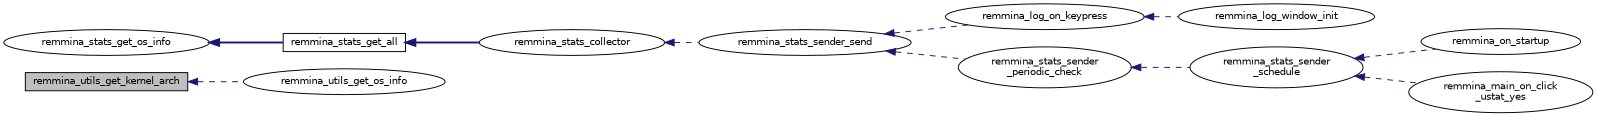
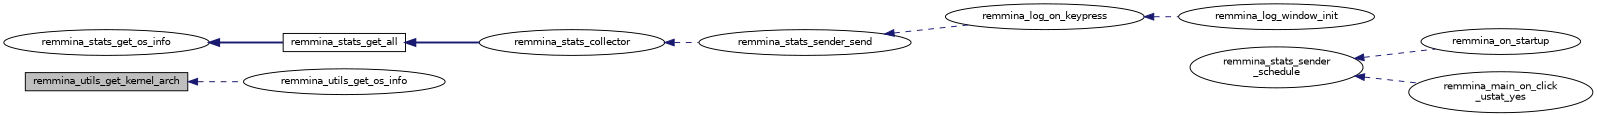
node "remmina_stats_sender _periodic_check": removed
